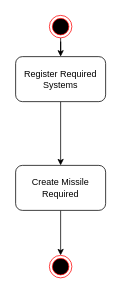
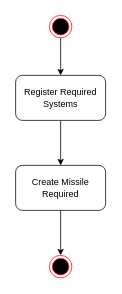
node "Register Required Systems": moved (60, 79) -> (60, 98)
